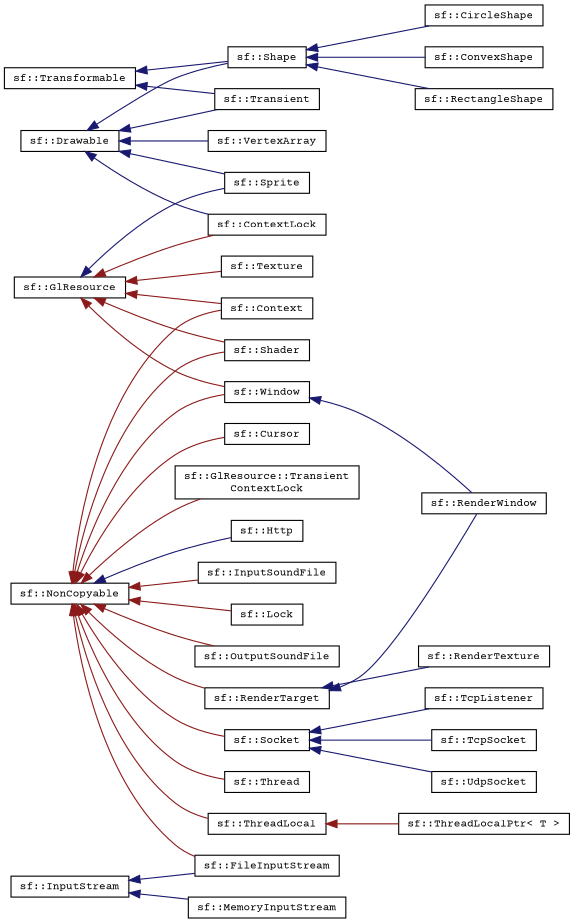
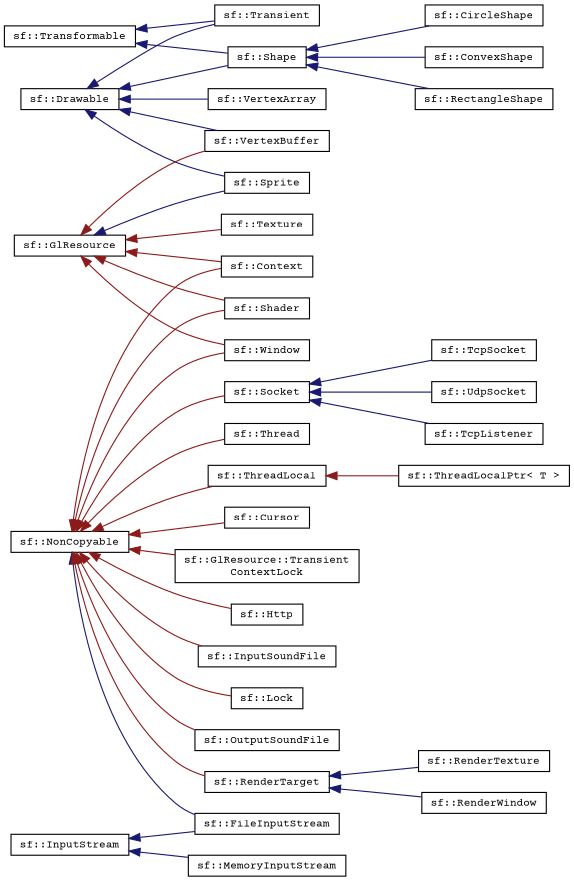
node "sf::ContextLock": label "sf::ContextLock" -> "sf::VertexBuffer"
edge "sf::RenderWindow" -> "sf::Window": removed
edge "sf::Http" -> "sf::NonCopyable": color midnightblue -> firebrick4
edge "sf::FileInputStream" -> "sf::NonCopyable": color firebrick4 -> midnightblue
